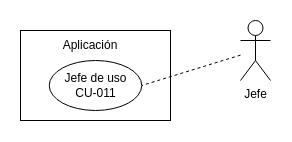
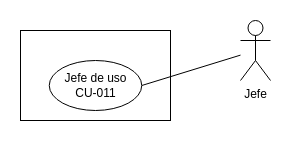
node "Aplicación": removed
edge "Jefe" -- "Jefe de uso CU-011": style dashed -> solid
